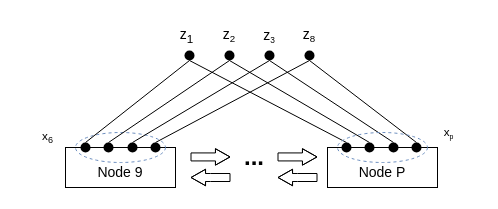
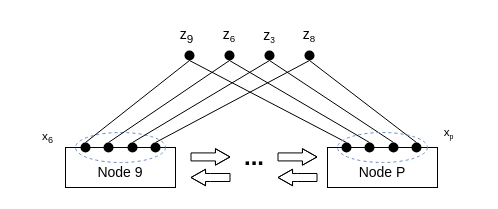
node "z1": label "z1" -> "z9"
node "z2": label "z2" -> "z6"
